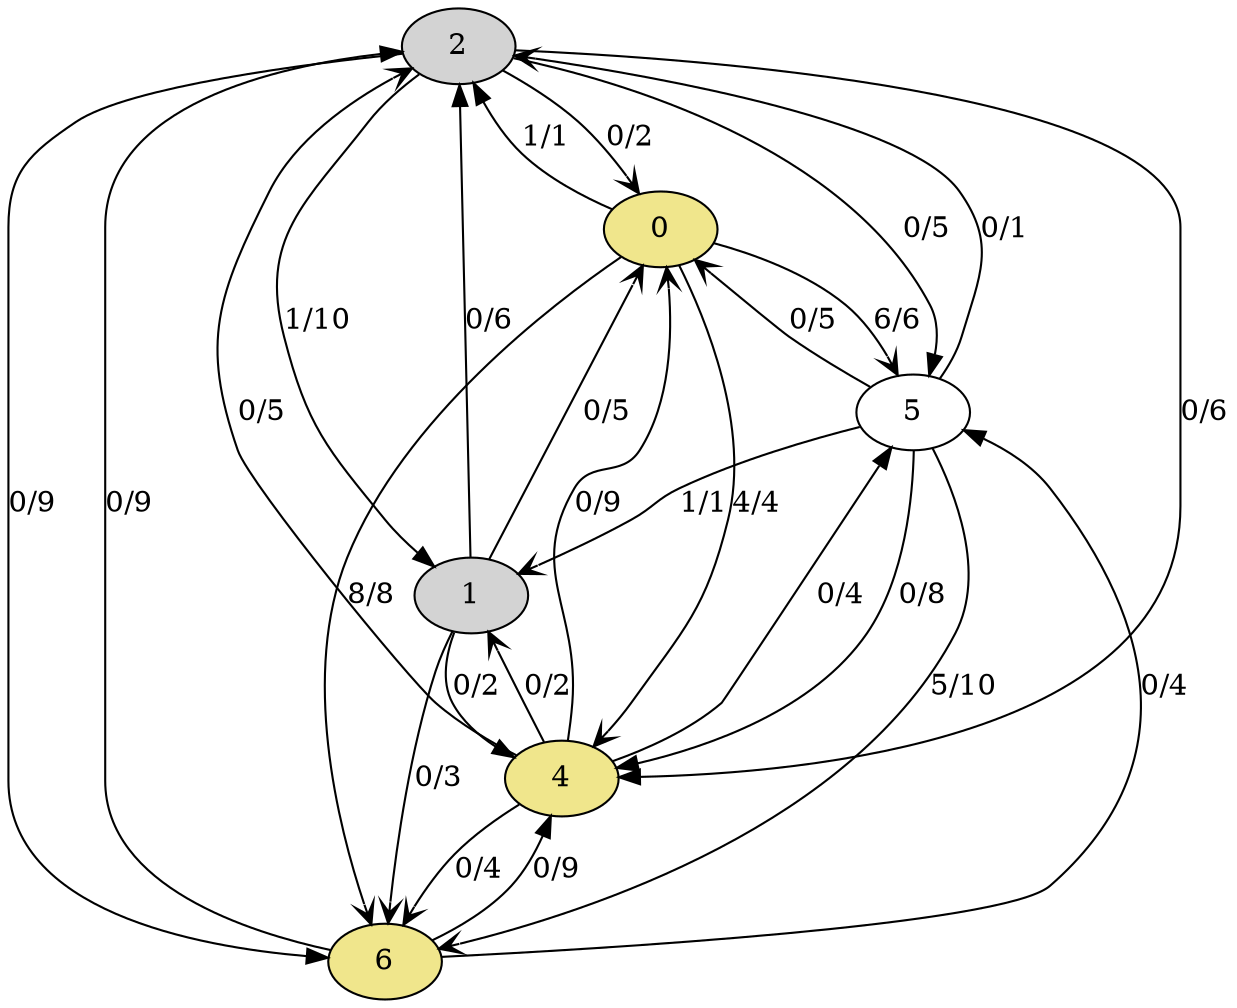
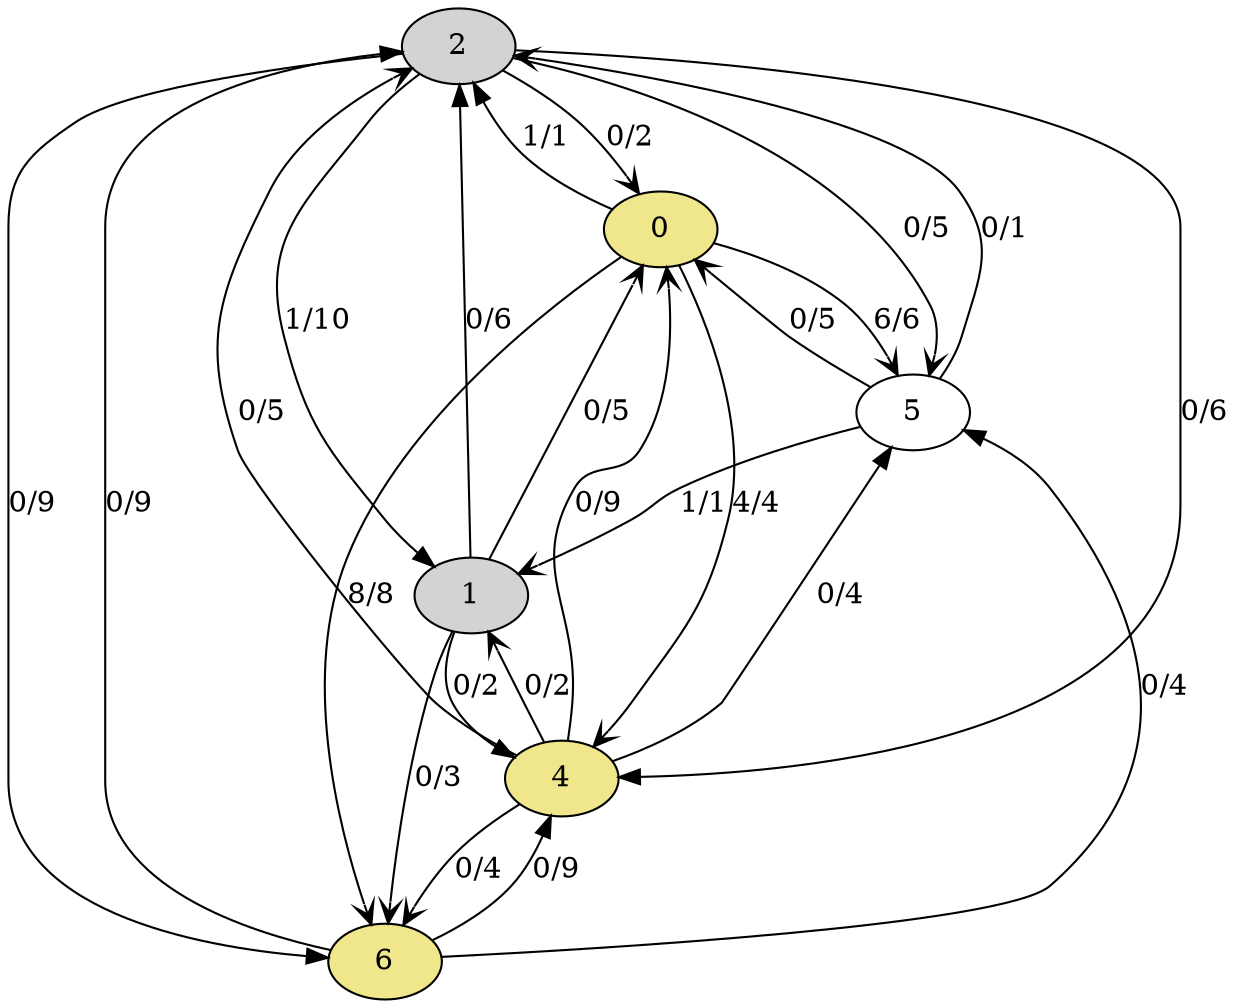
edge "2" -> "5": arrowhead normal -> vee
edge "5" -> "4": removed, label "0/8"
edge "5" -> "6": removed, label "5/10"
